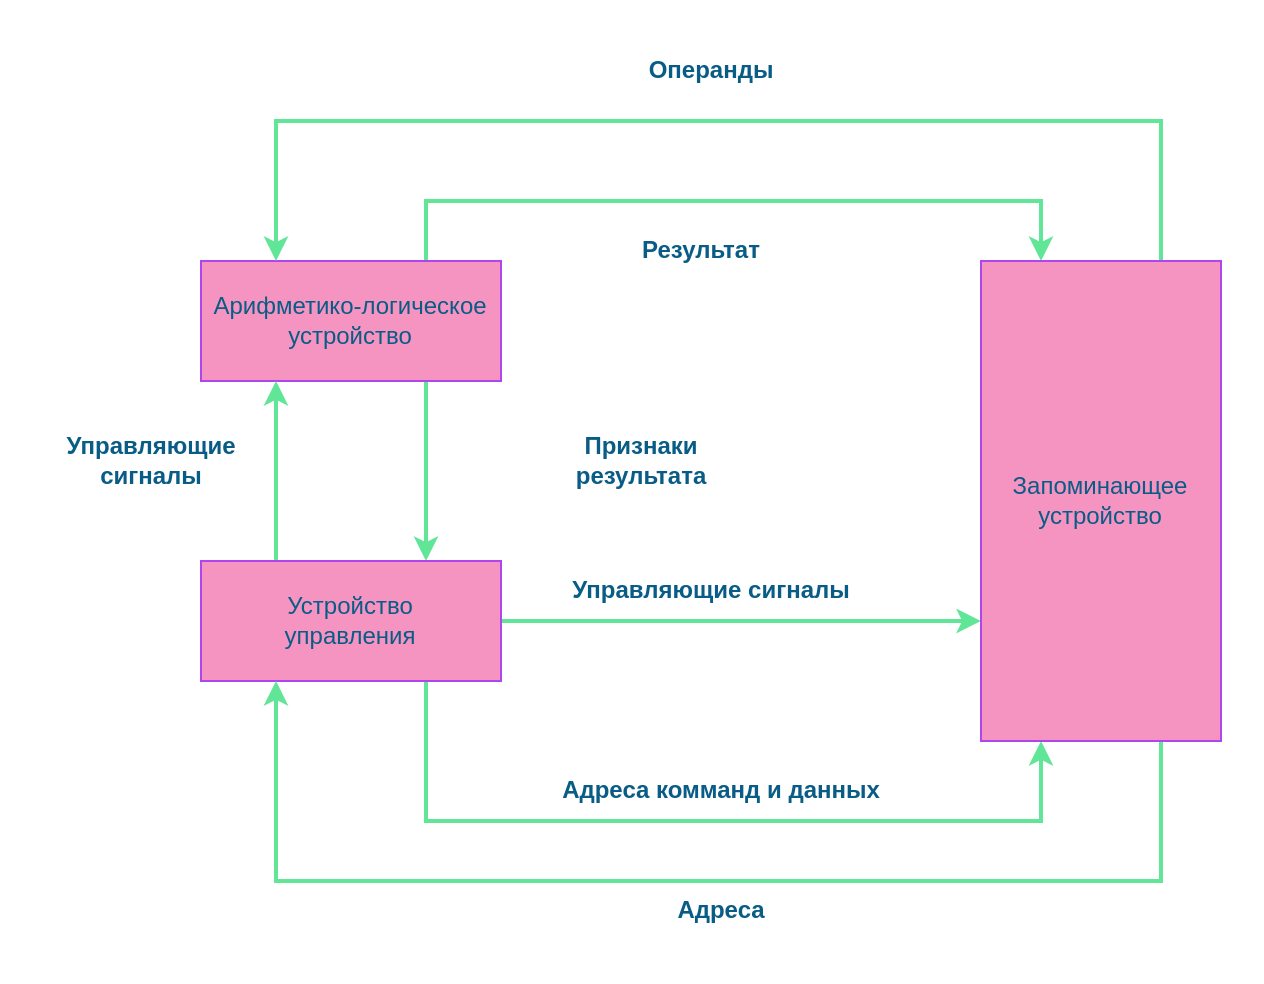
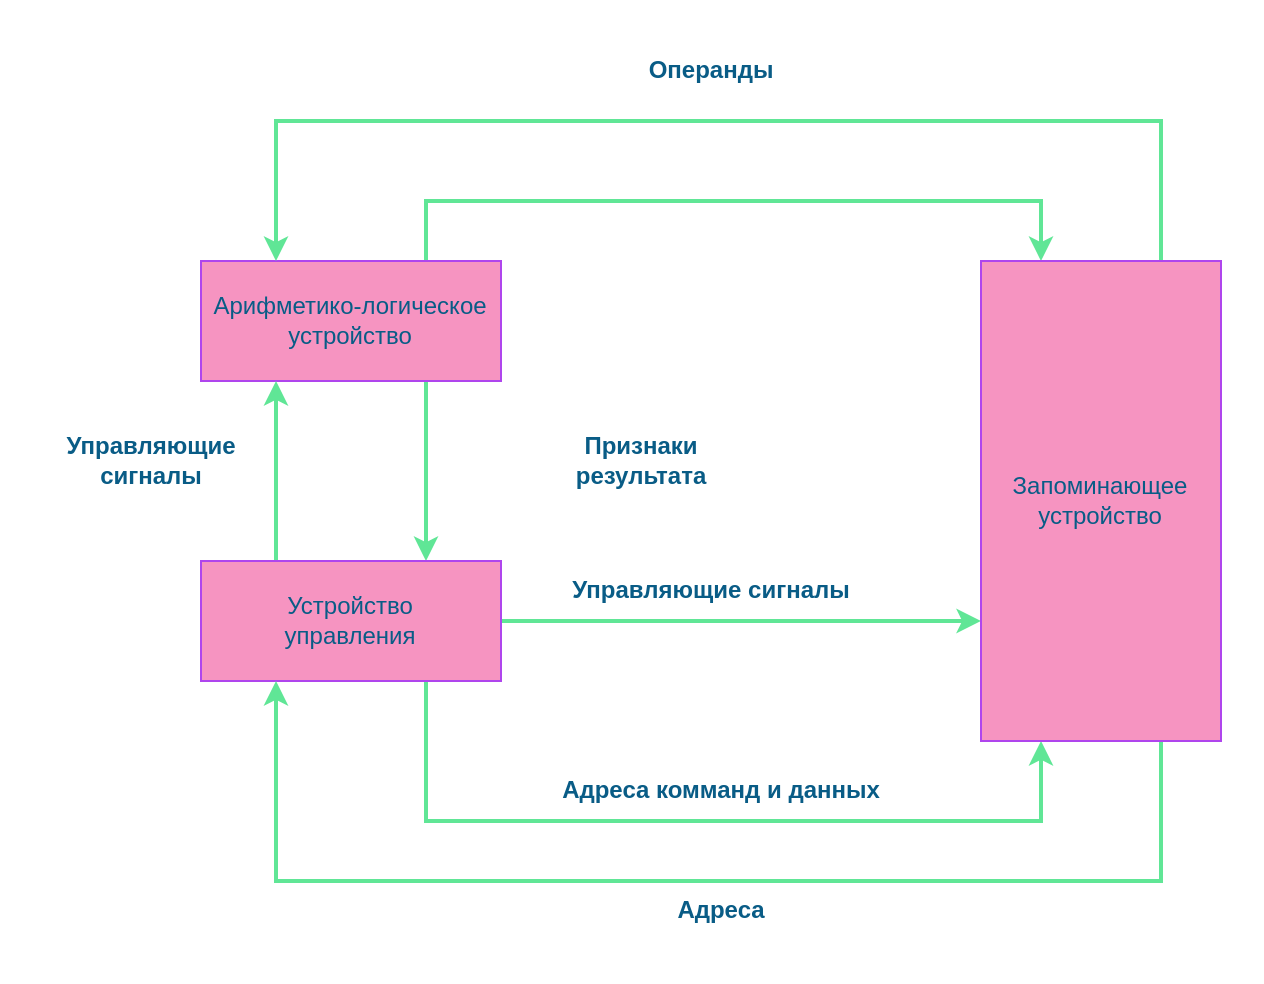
node "Результат": removed
